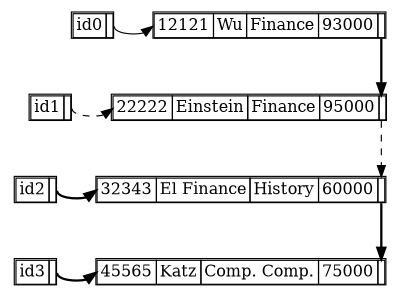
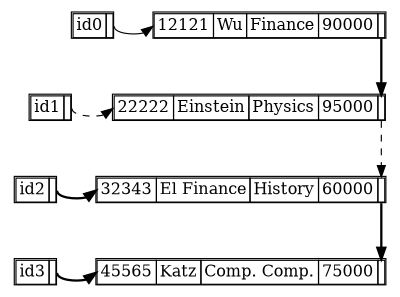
node "12121": text "93000" -> "90000"
node "22222": text "Finance" -> "Physics"
